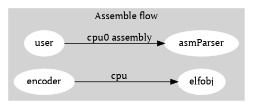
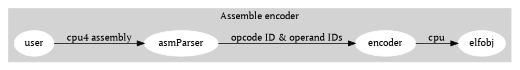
cluster "Assemble flow": label "Assemble flow" -> "Assemble encoder"
edge "user" -> "asmParser": label "cpu0 assembly" -> "cpu4 assembly"
edge "asmParser" -> "encoder": added, label "opcode ID & operand IDs"
